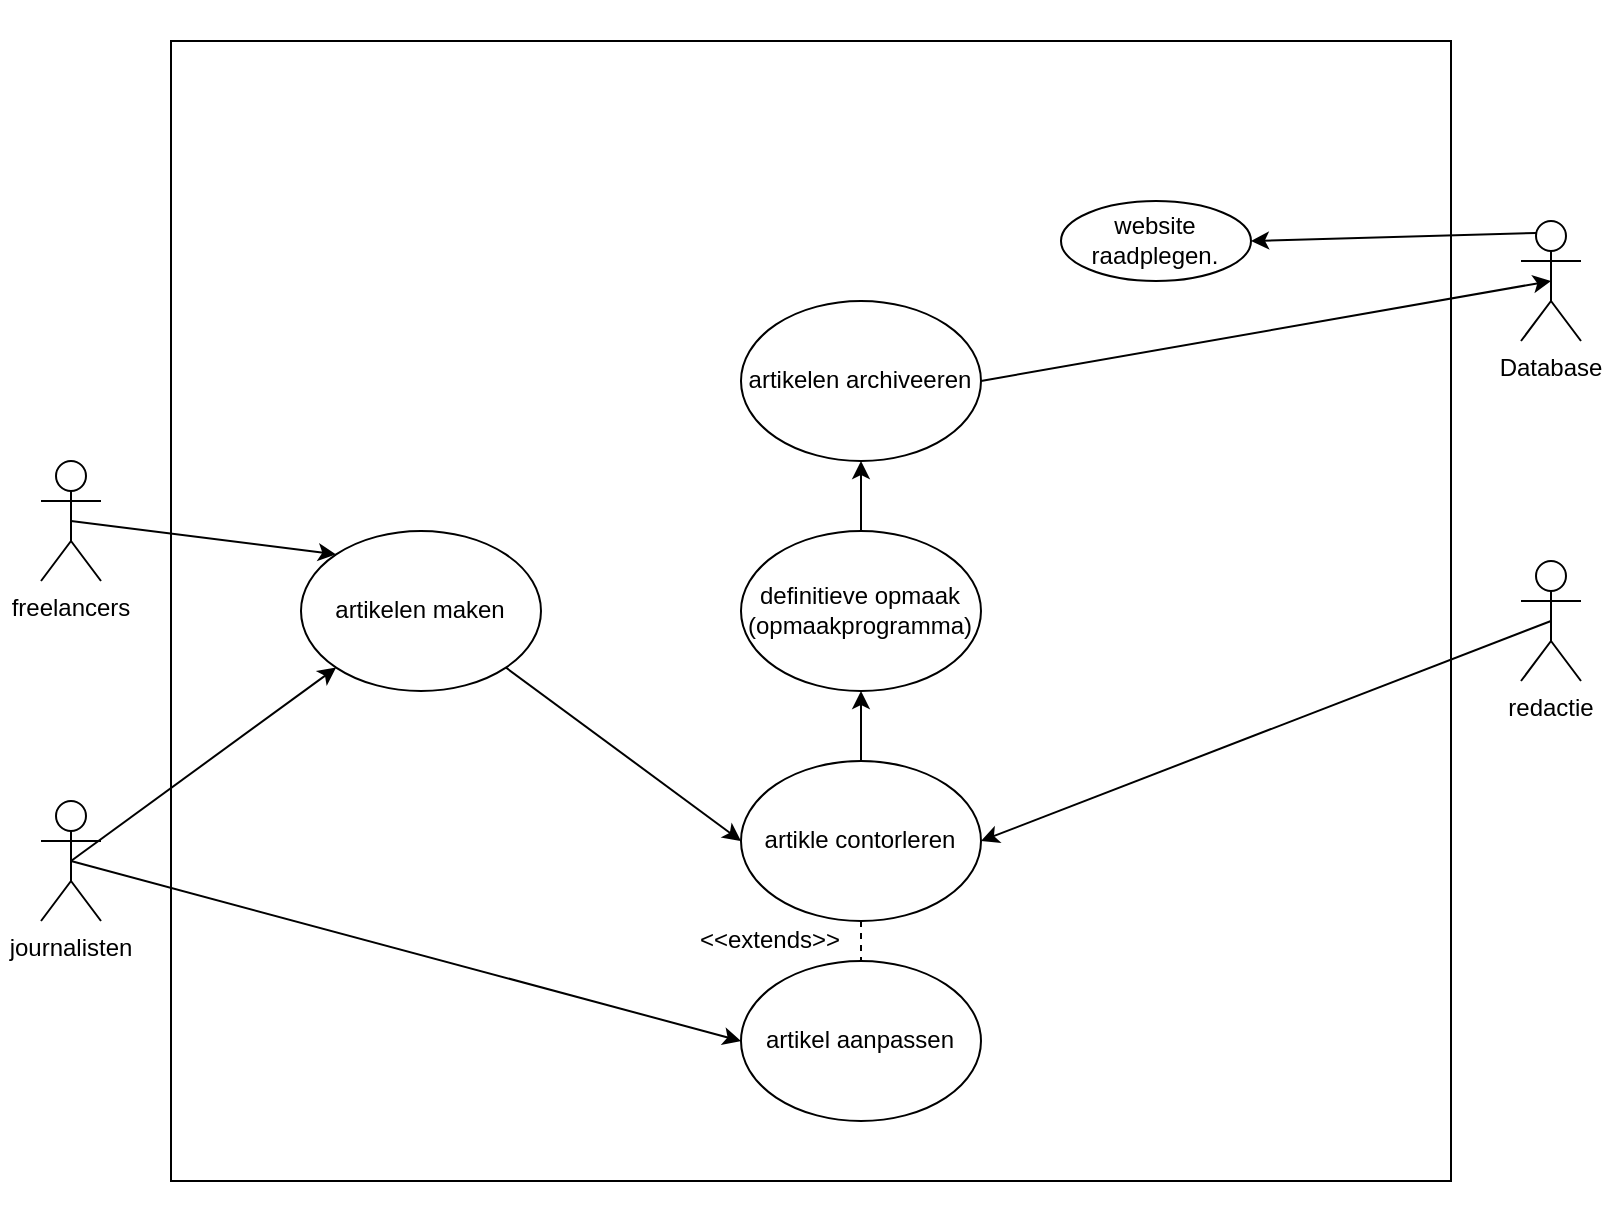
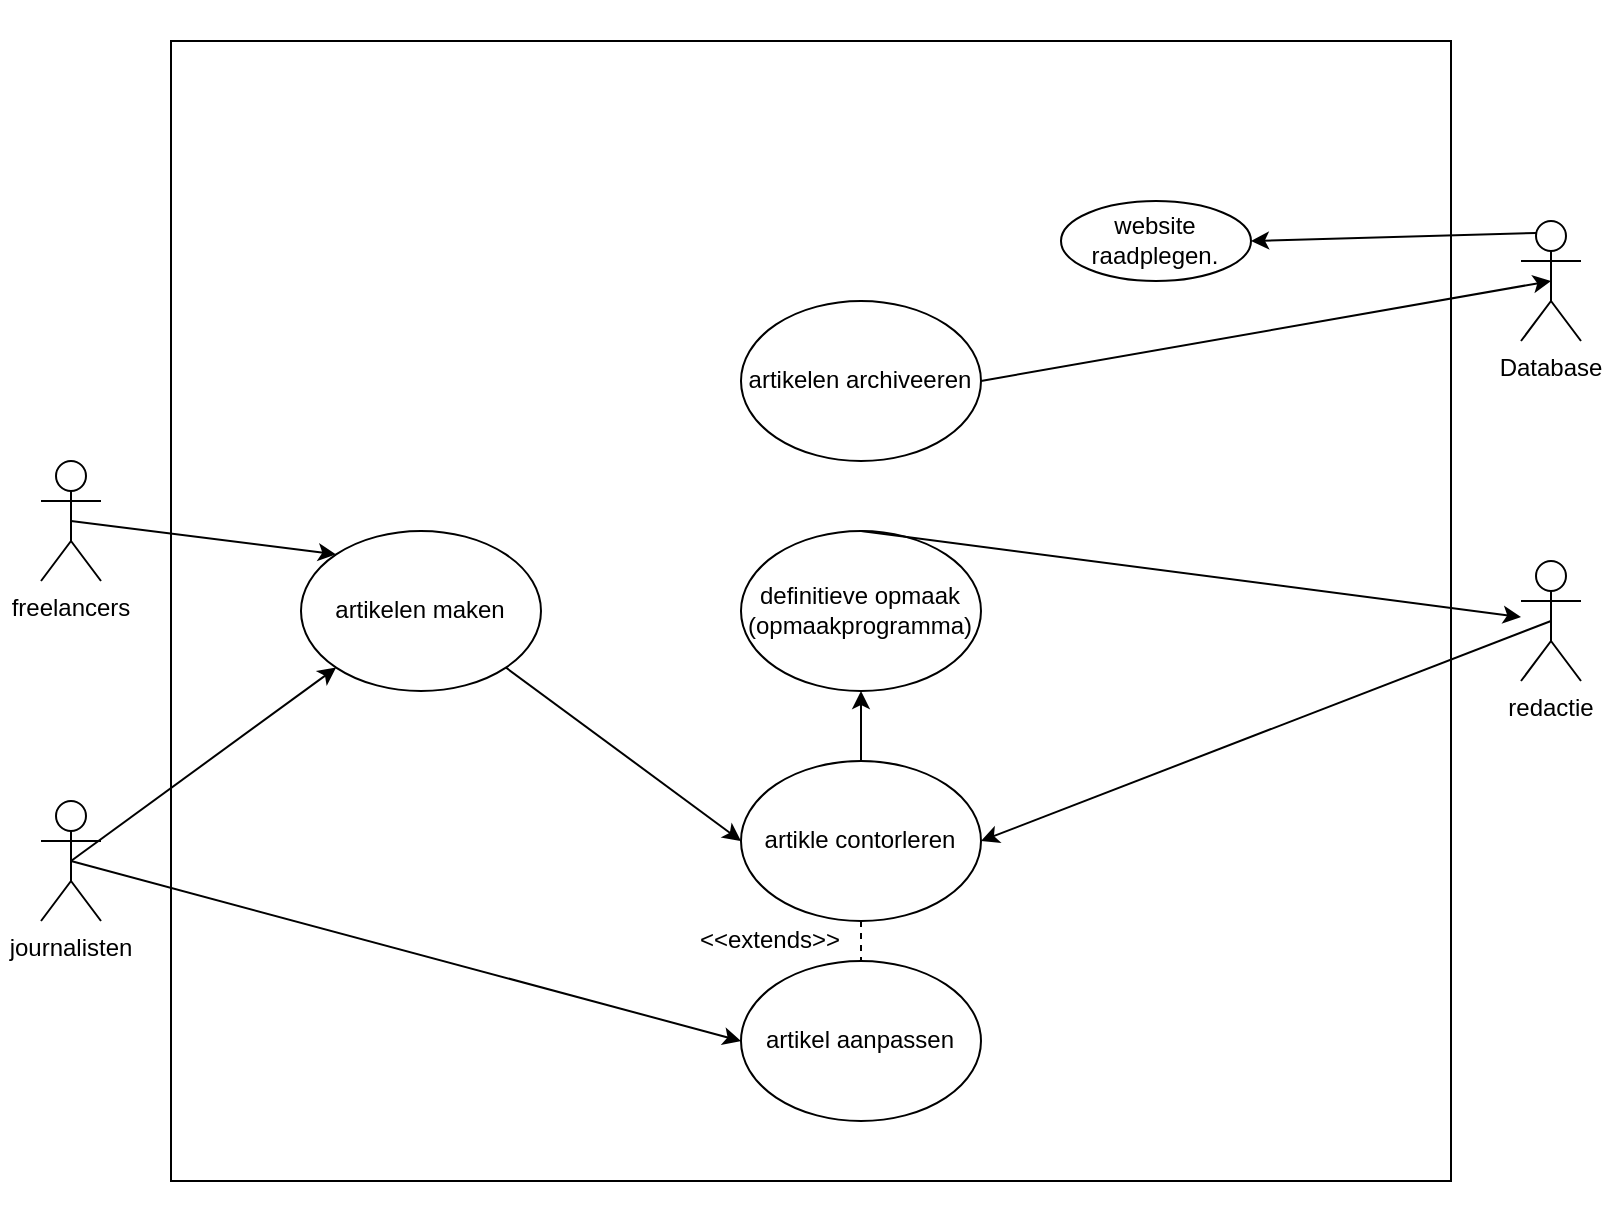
edge "definitieve opmaak (opmaakprogramma)" -> "artikelen archiveeren": now "definitieve opmaak (opmaakprogramma)" -> "redactie"
